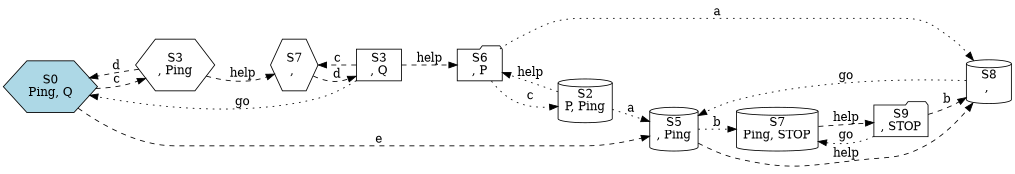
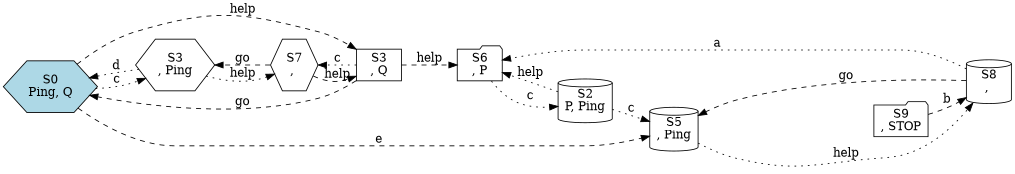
edge "S0 Ping, Q" -> "S3 , Q": added, label "help"
edge "S6 , P" -> "S8 ,": reversed
edge "S7 ," -> "S3 , Ping": added, label "go"
edge "S3 , Q" -> "S7 ,": style dashed -> dotted
edge "S3 , Ping" -> "S0 Ping, Q": style dashed -> dotted
edge "S7 ," -> "S3 , Q": label "d" -> "help"
edge "S3 , Ping" -> "S7 ,": style dashed -> dotted
edge "S8 ," -> "S5 , Ping": style dotted -> dashed
edge "S0 Ping, Q" -> "S3 , Ping": style dashed -> dotted
edge "S3 , Q" -> "S0 Ping, Q": style dotted -> dashed
edge "S2 P, Ping" -> "S5 , Ping": label "a" -> "c"
node "S7 Ping, STOP": removed
edge "S5 , Ping" -> "S8 ,": style dashed -> dotted
